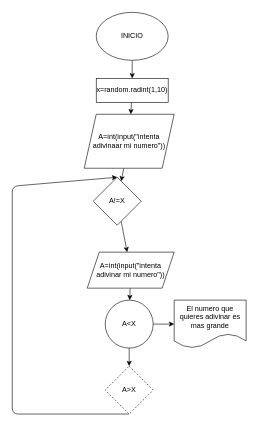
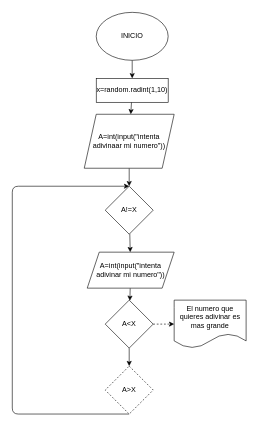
node "A!=X": moved (117, 201) -> (129, 210)
node "A<X": shape ellipse -> diamond
edge "A<X" -> "El numero que quieres adivinar es mas grande": style solid -> dashed
